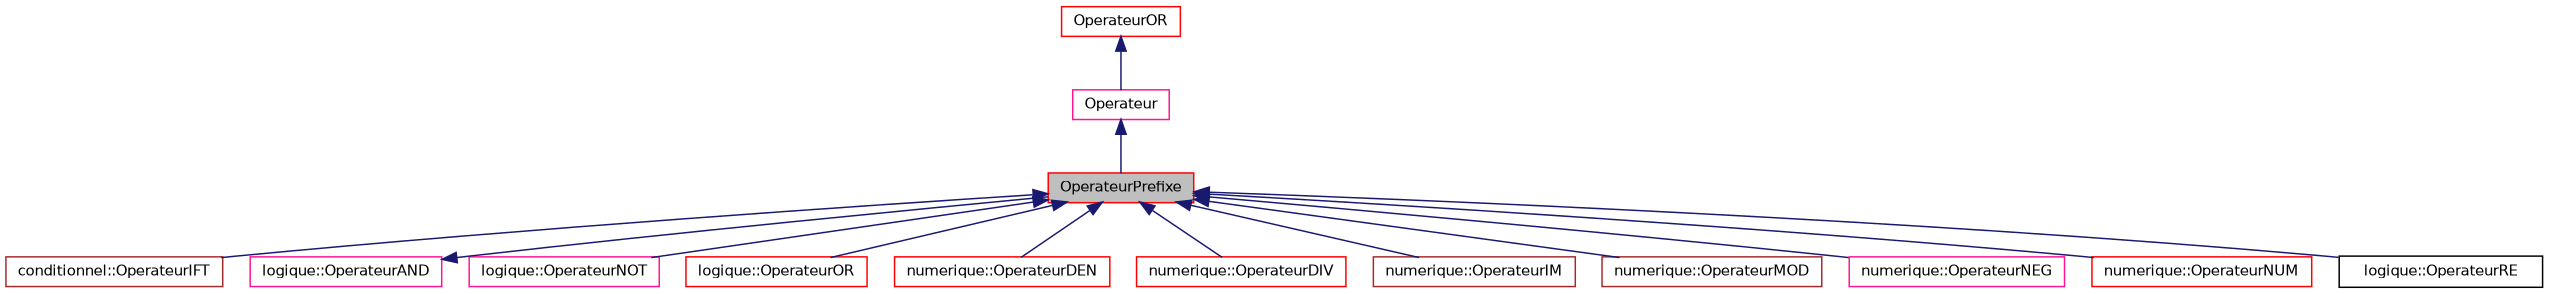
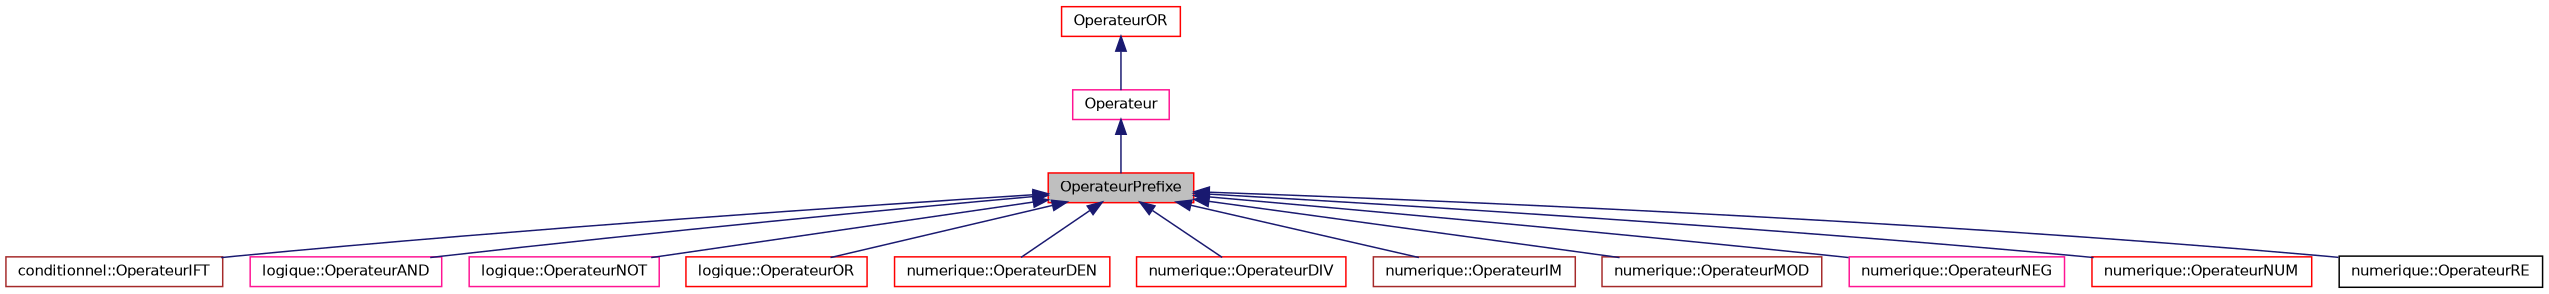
edge "OperateurPrefixe" -> "logique::OperateurAND": reversed
node "logique::OperateurRE": label "logique::OperateurRE" -> "numerique::OperateurRE"
